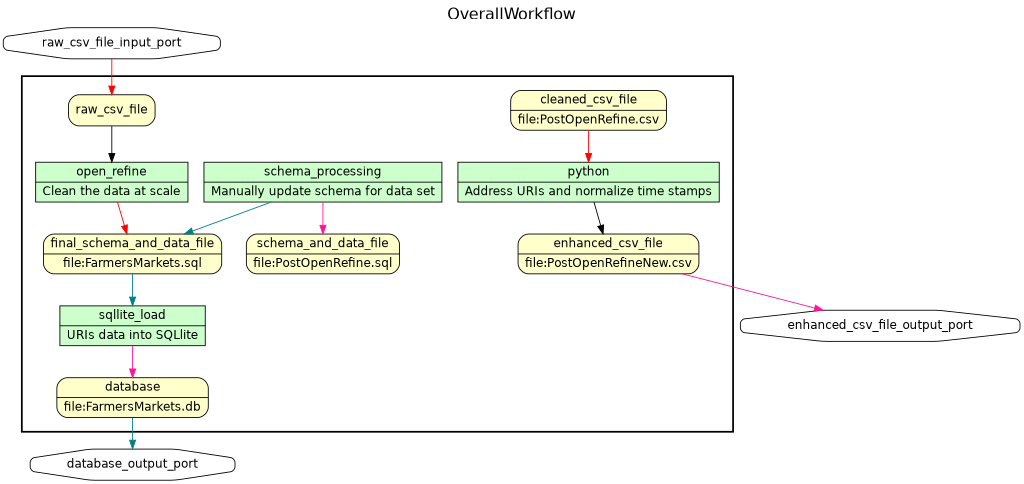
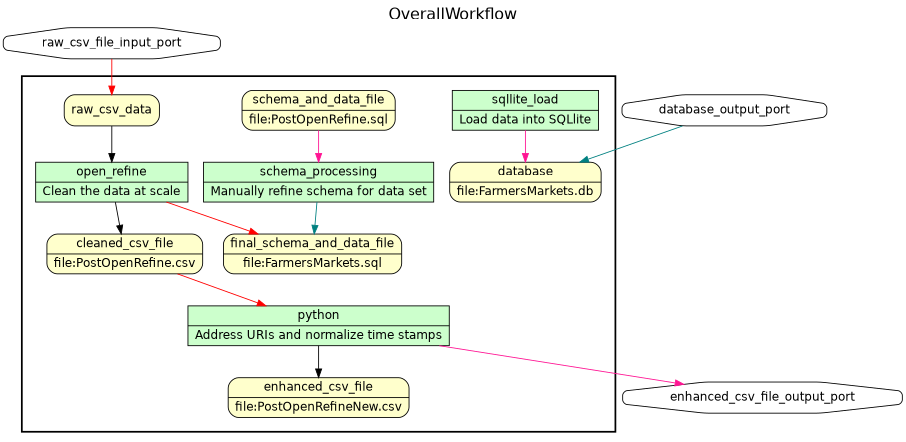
node "raw_csv_file": label "raw_csv_file" -> "raw_csv_data"
node "schema_processing": text "Manually update schema for data set" -> "Manually refine schema for data set"
edge "open_refine" -> "cleaned_csv_file": added
edge "schema_processing" -> "schema_and_data_file": reversed
edge "final_schema_and_data_file" -> "sqllite_load": removed
edge "enhanced_csv_file" -> "enhanced_csv_file_output_port": now "python" -> "enhanced_csv_file_output_port"
node "sqllite_load": text "URIs data into SQLlite" -> "Load data into SQLlite"
edge "database" -> "database_output_port": reversed
